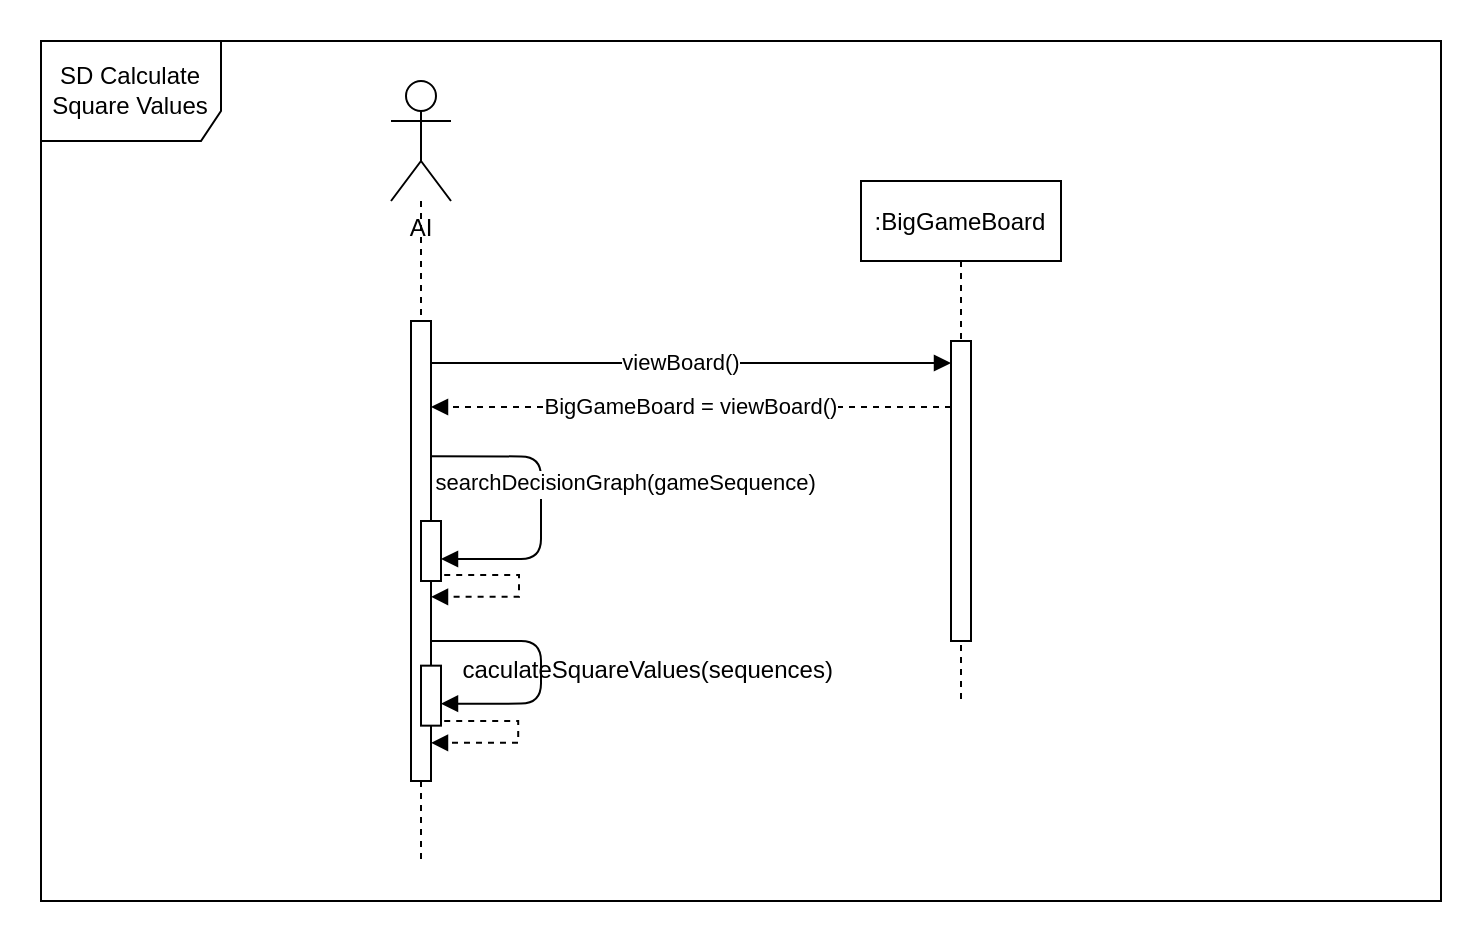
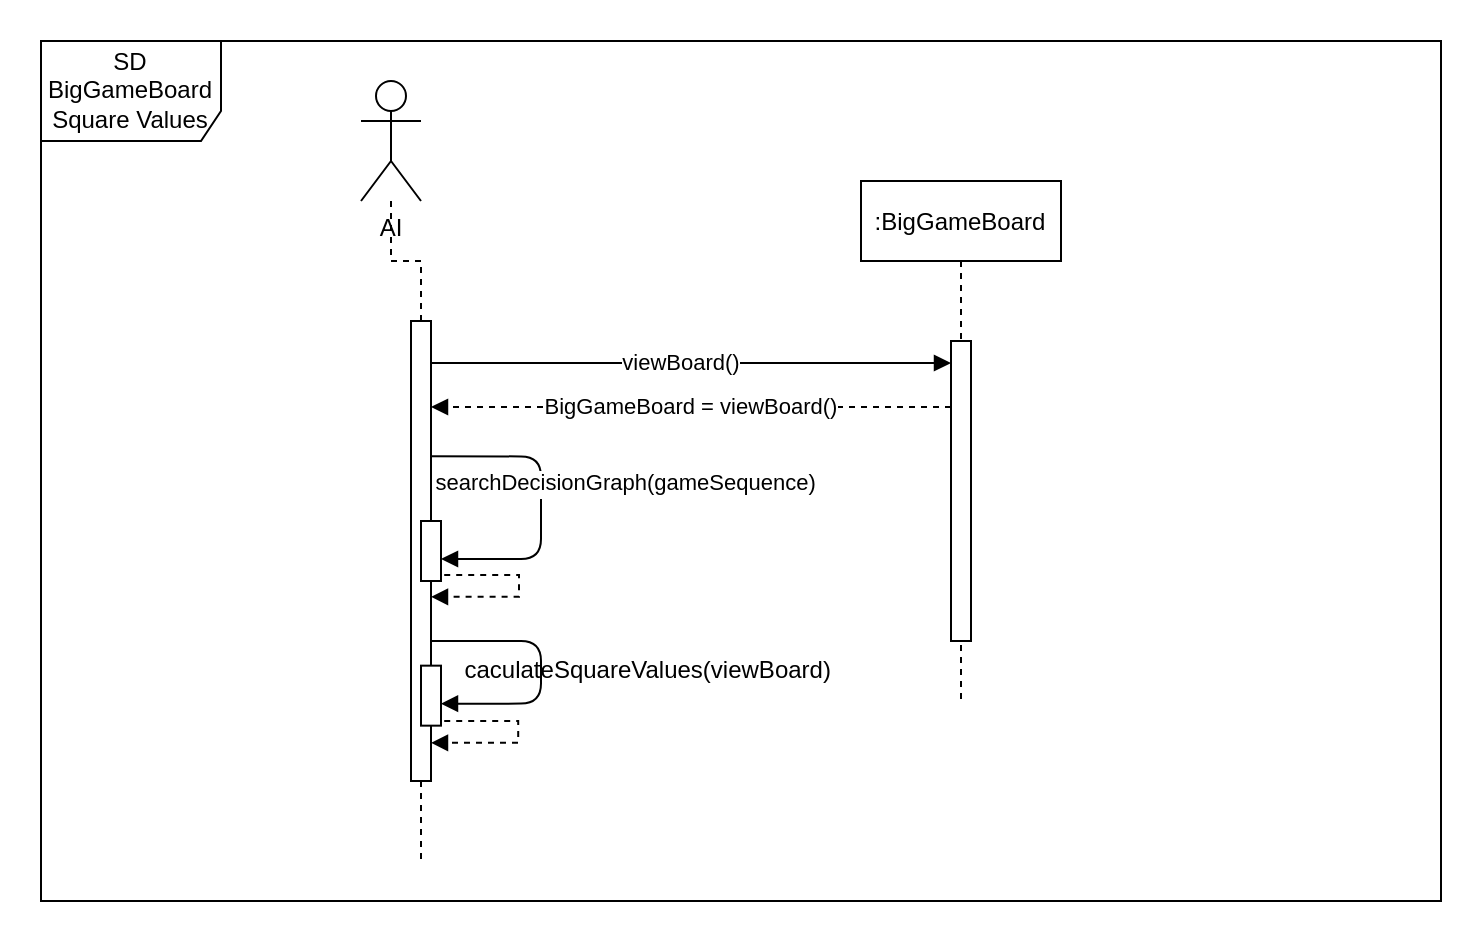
node "SD Calculate Square Values": label "SD Calculate Square Values" -> "SD BigGameBoard Square Values"
node "AI": moved (421, 141) -> (391, 141)
node "caculateSquareValues(sequences)": label "caculateSquareValues(sequences)" -> "caculateSquareValues(viewBoard)"
